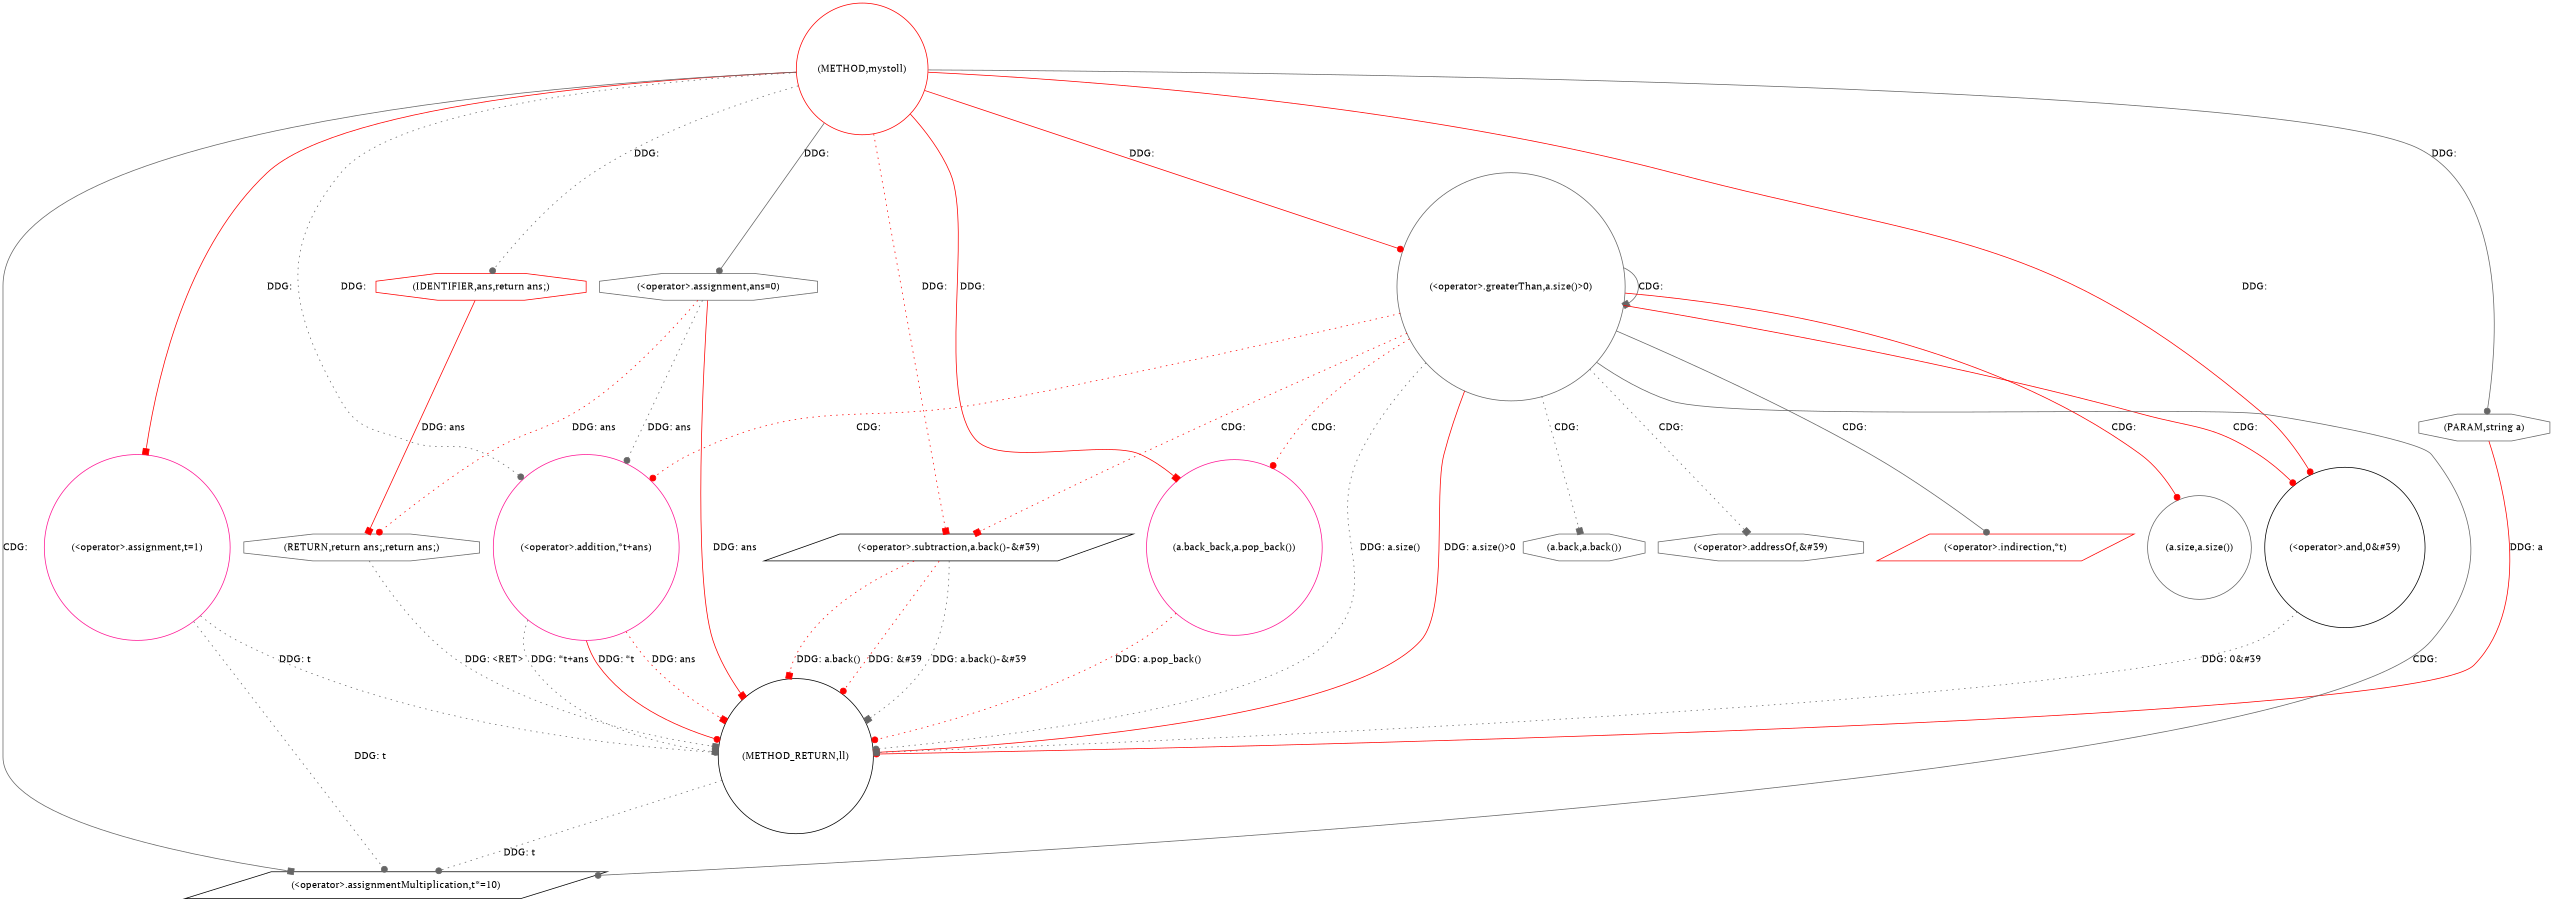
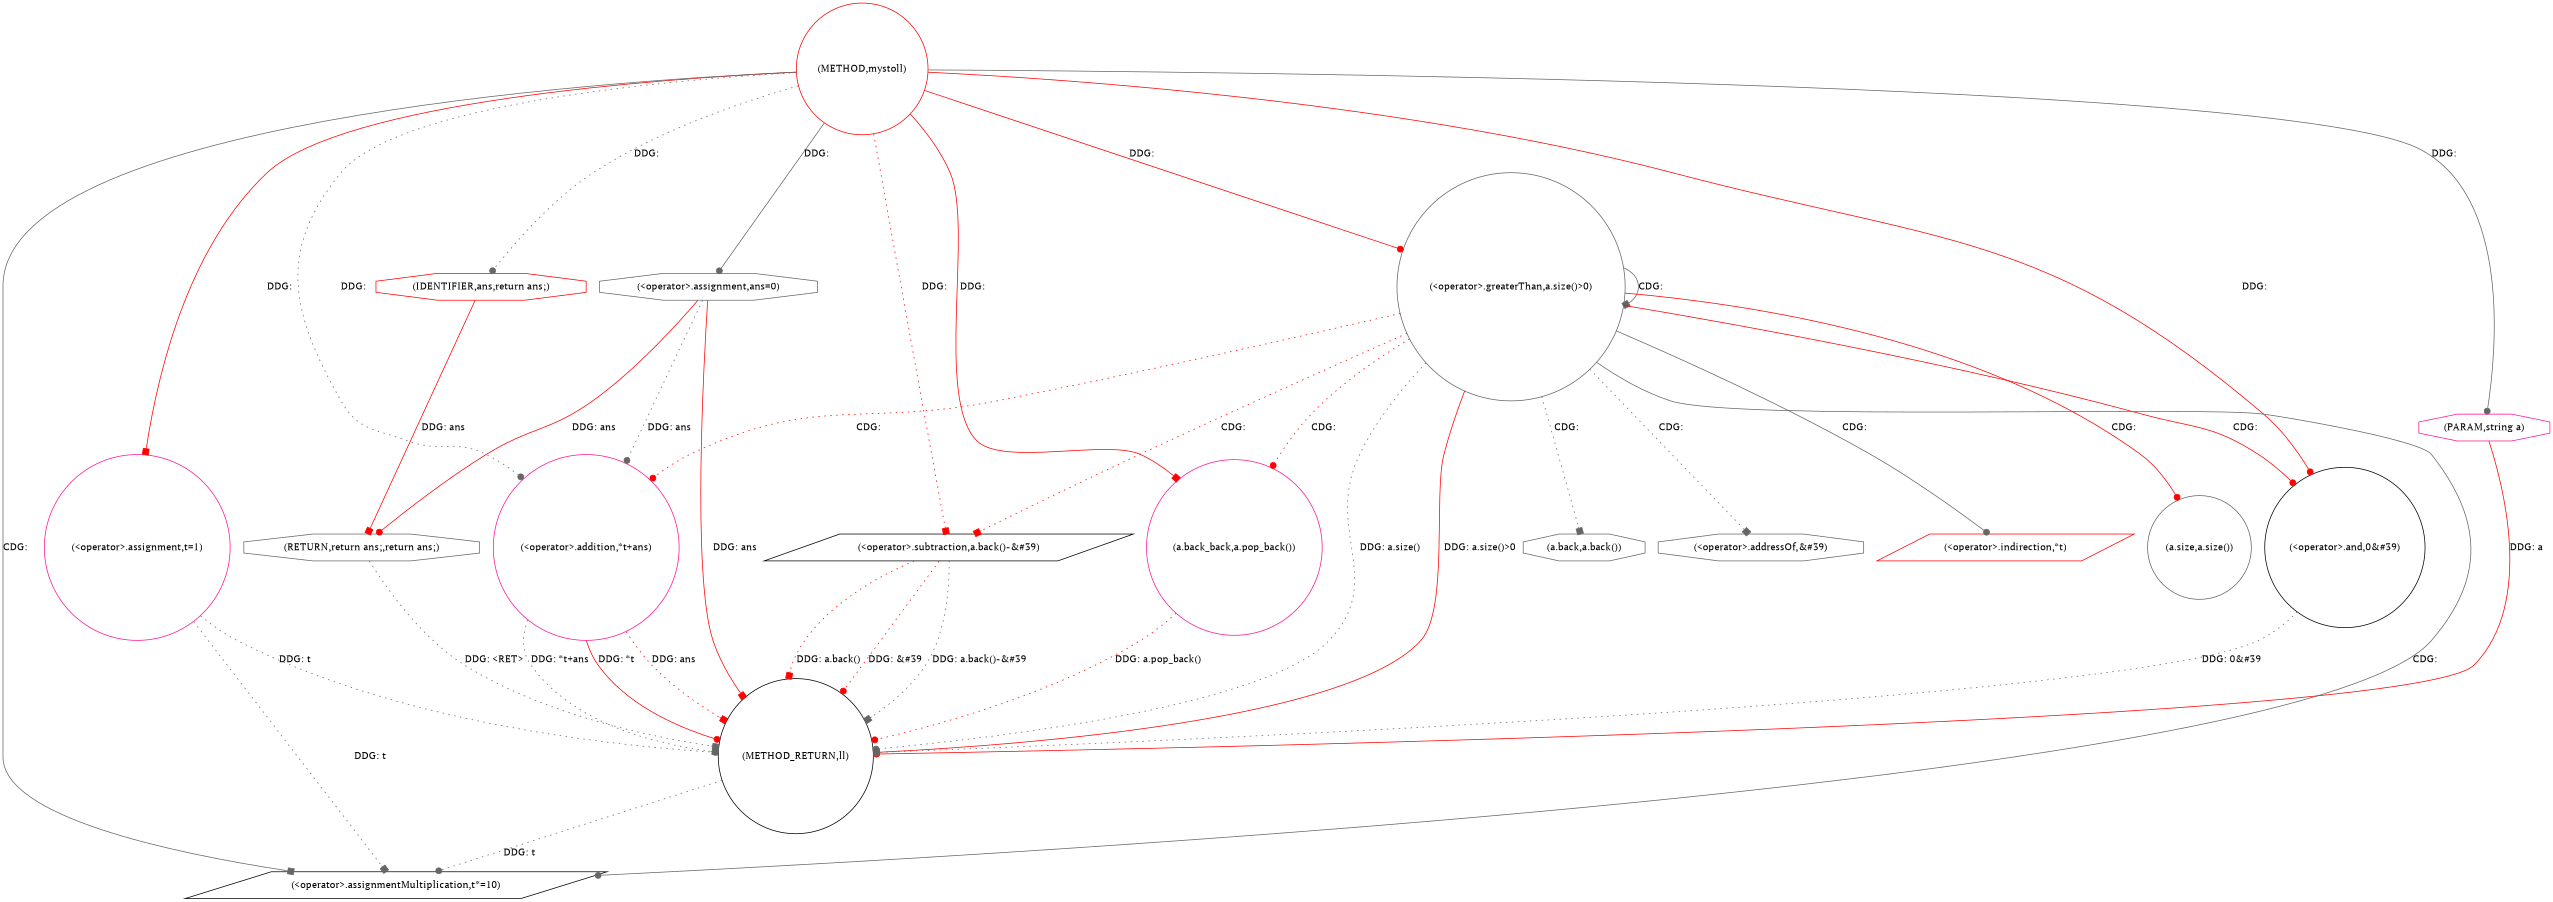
edge "(<operator>.assignment,ans=0)" -> "(RETURN,return ans;,return ans;)": style dotted -> solid
node "(PARAM,string a)": color gray40 -> deeppink
edge "(<operator>.assignment,t=1)" -> "(<operator>.assignmentMultiplication,t*=10)": arrowhead dot -> box
